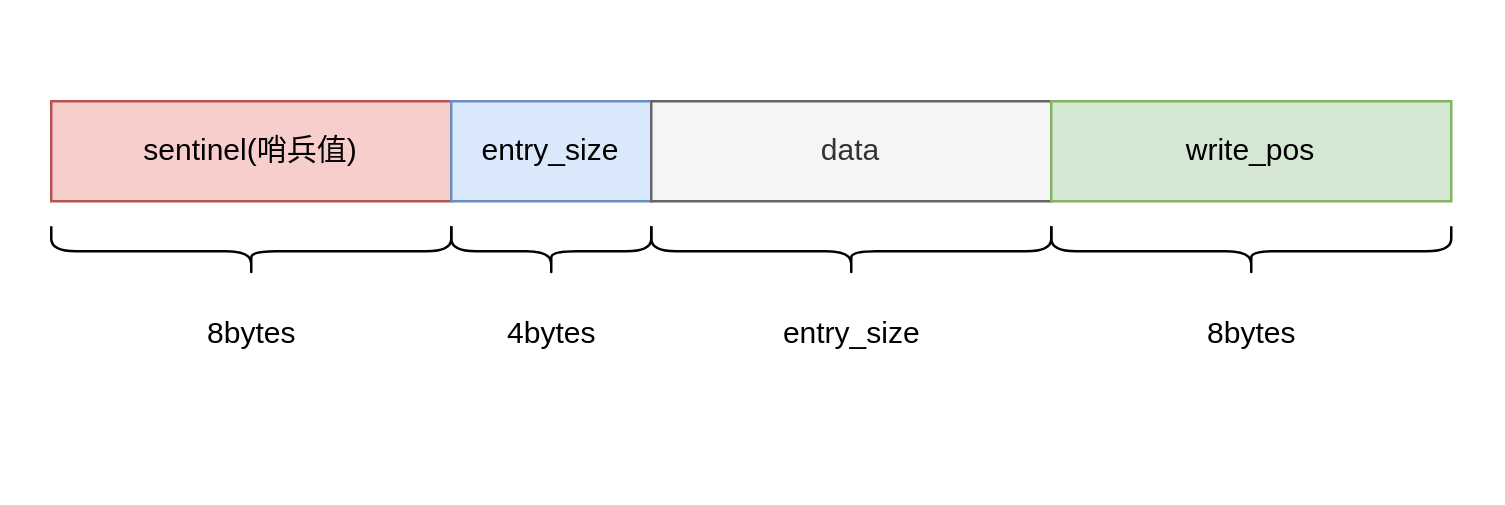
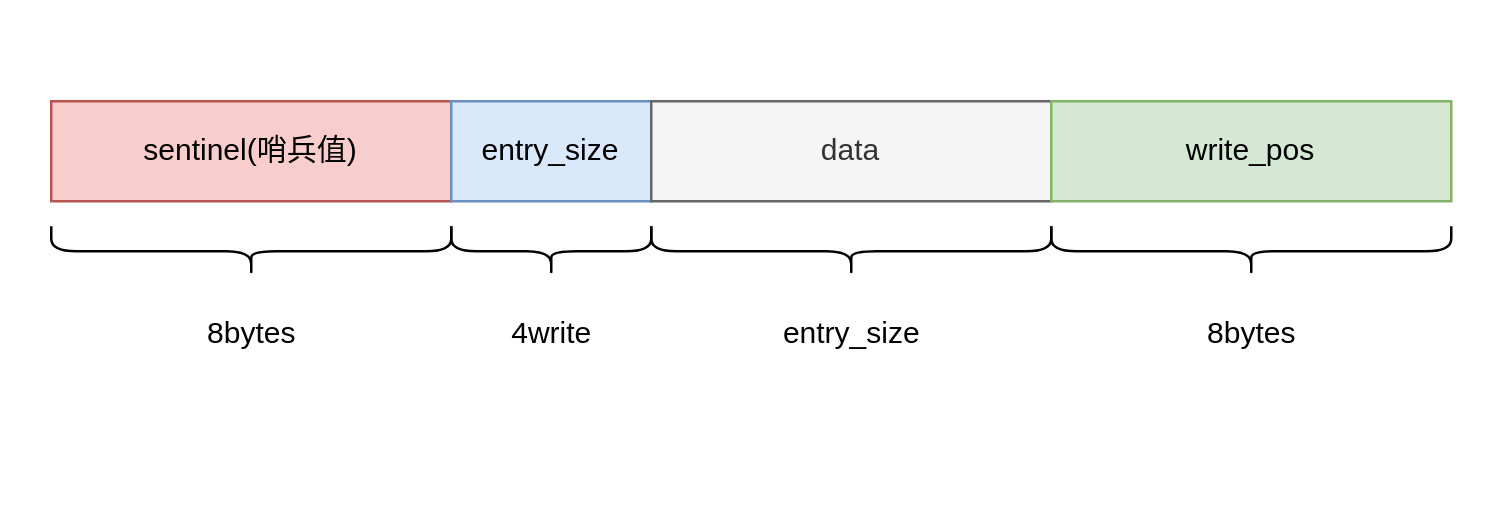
node "4bytes": label "4bytes" -> "4write"
